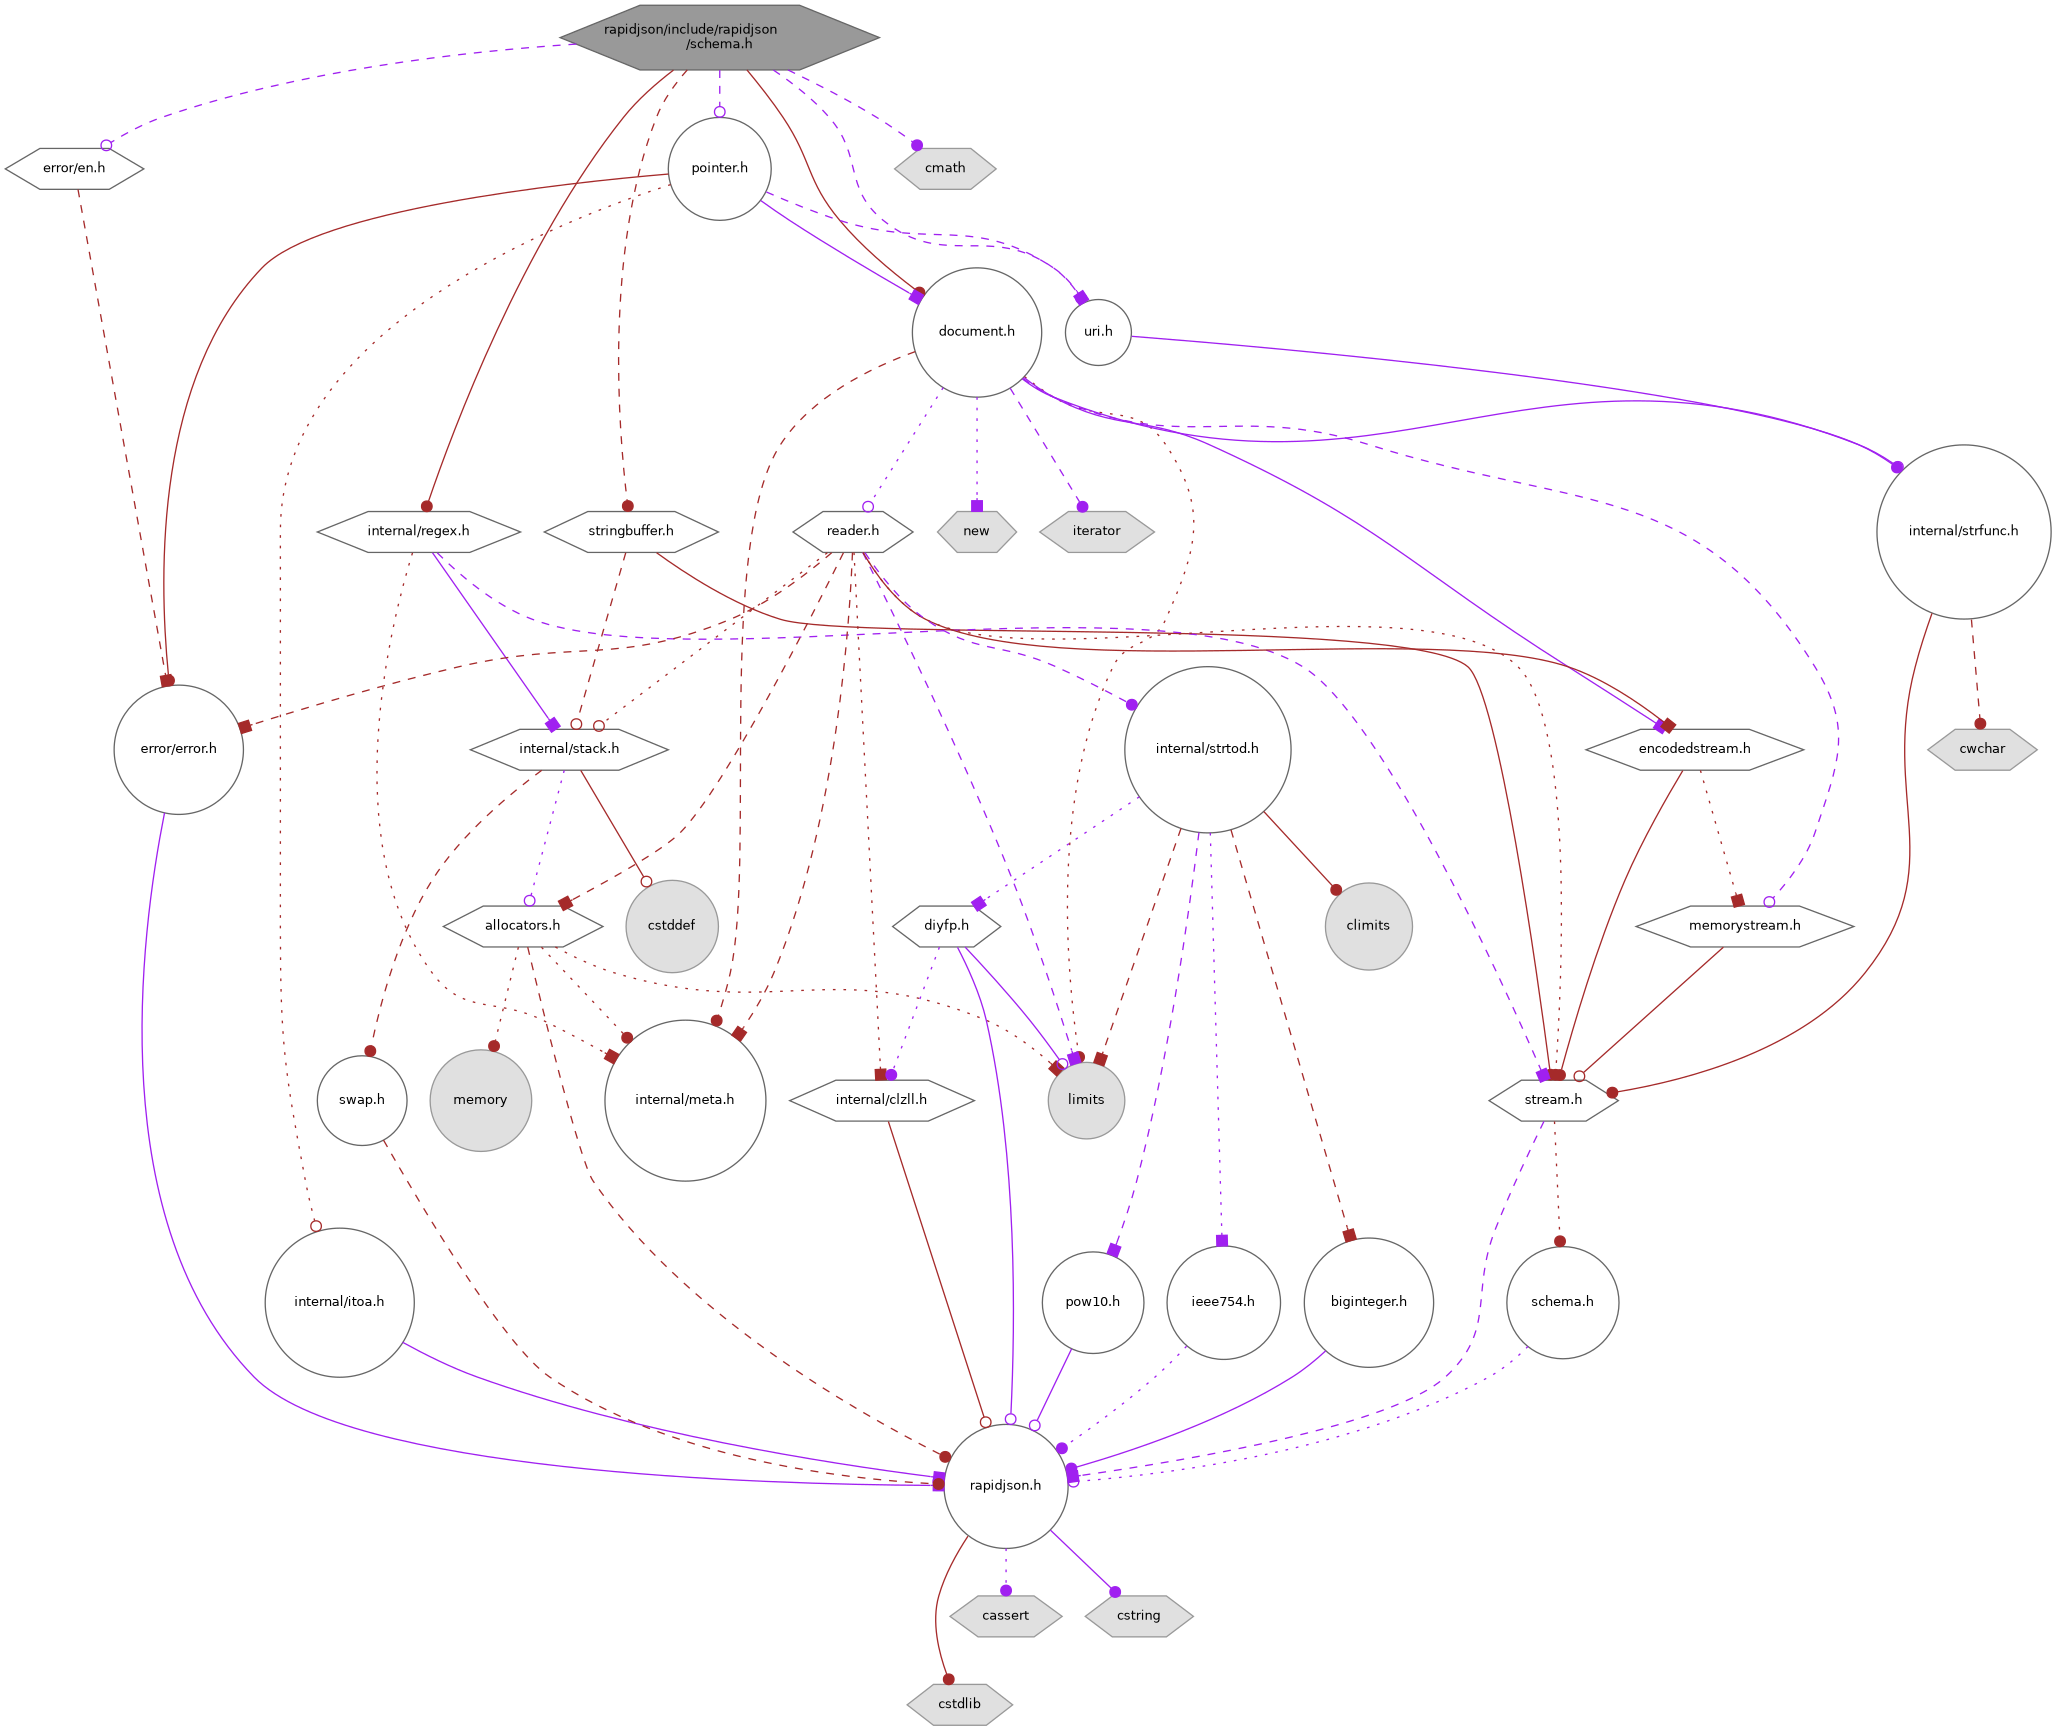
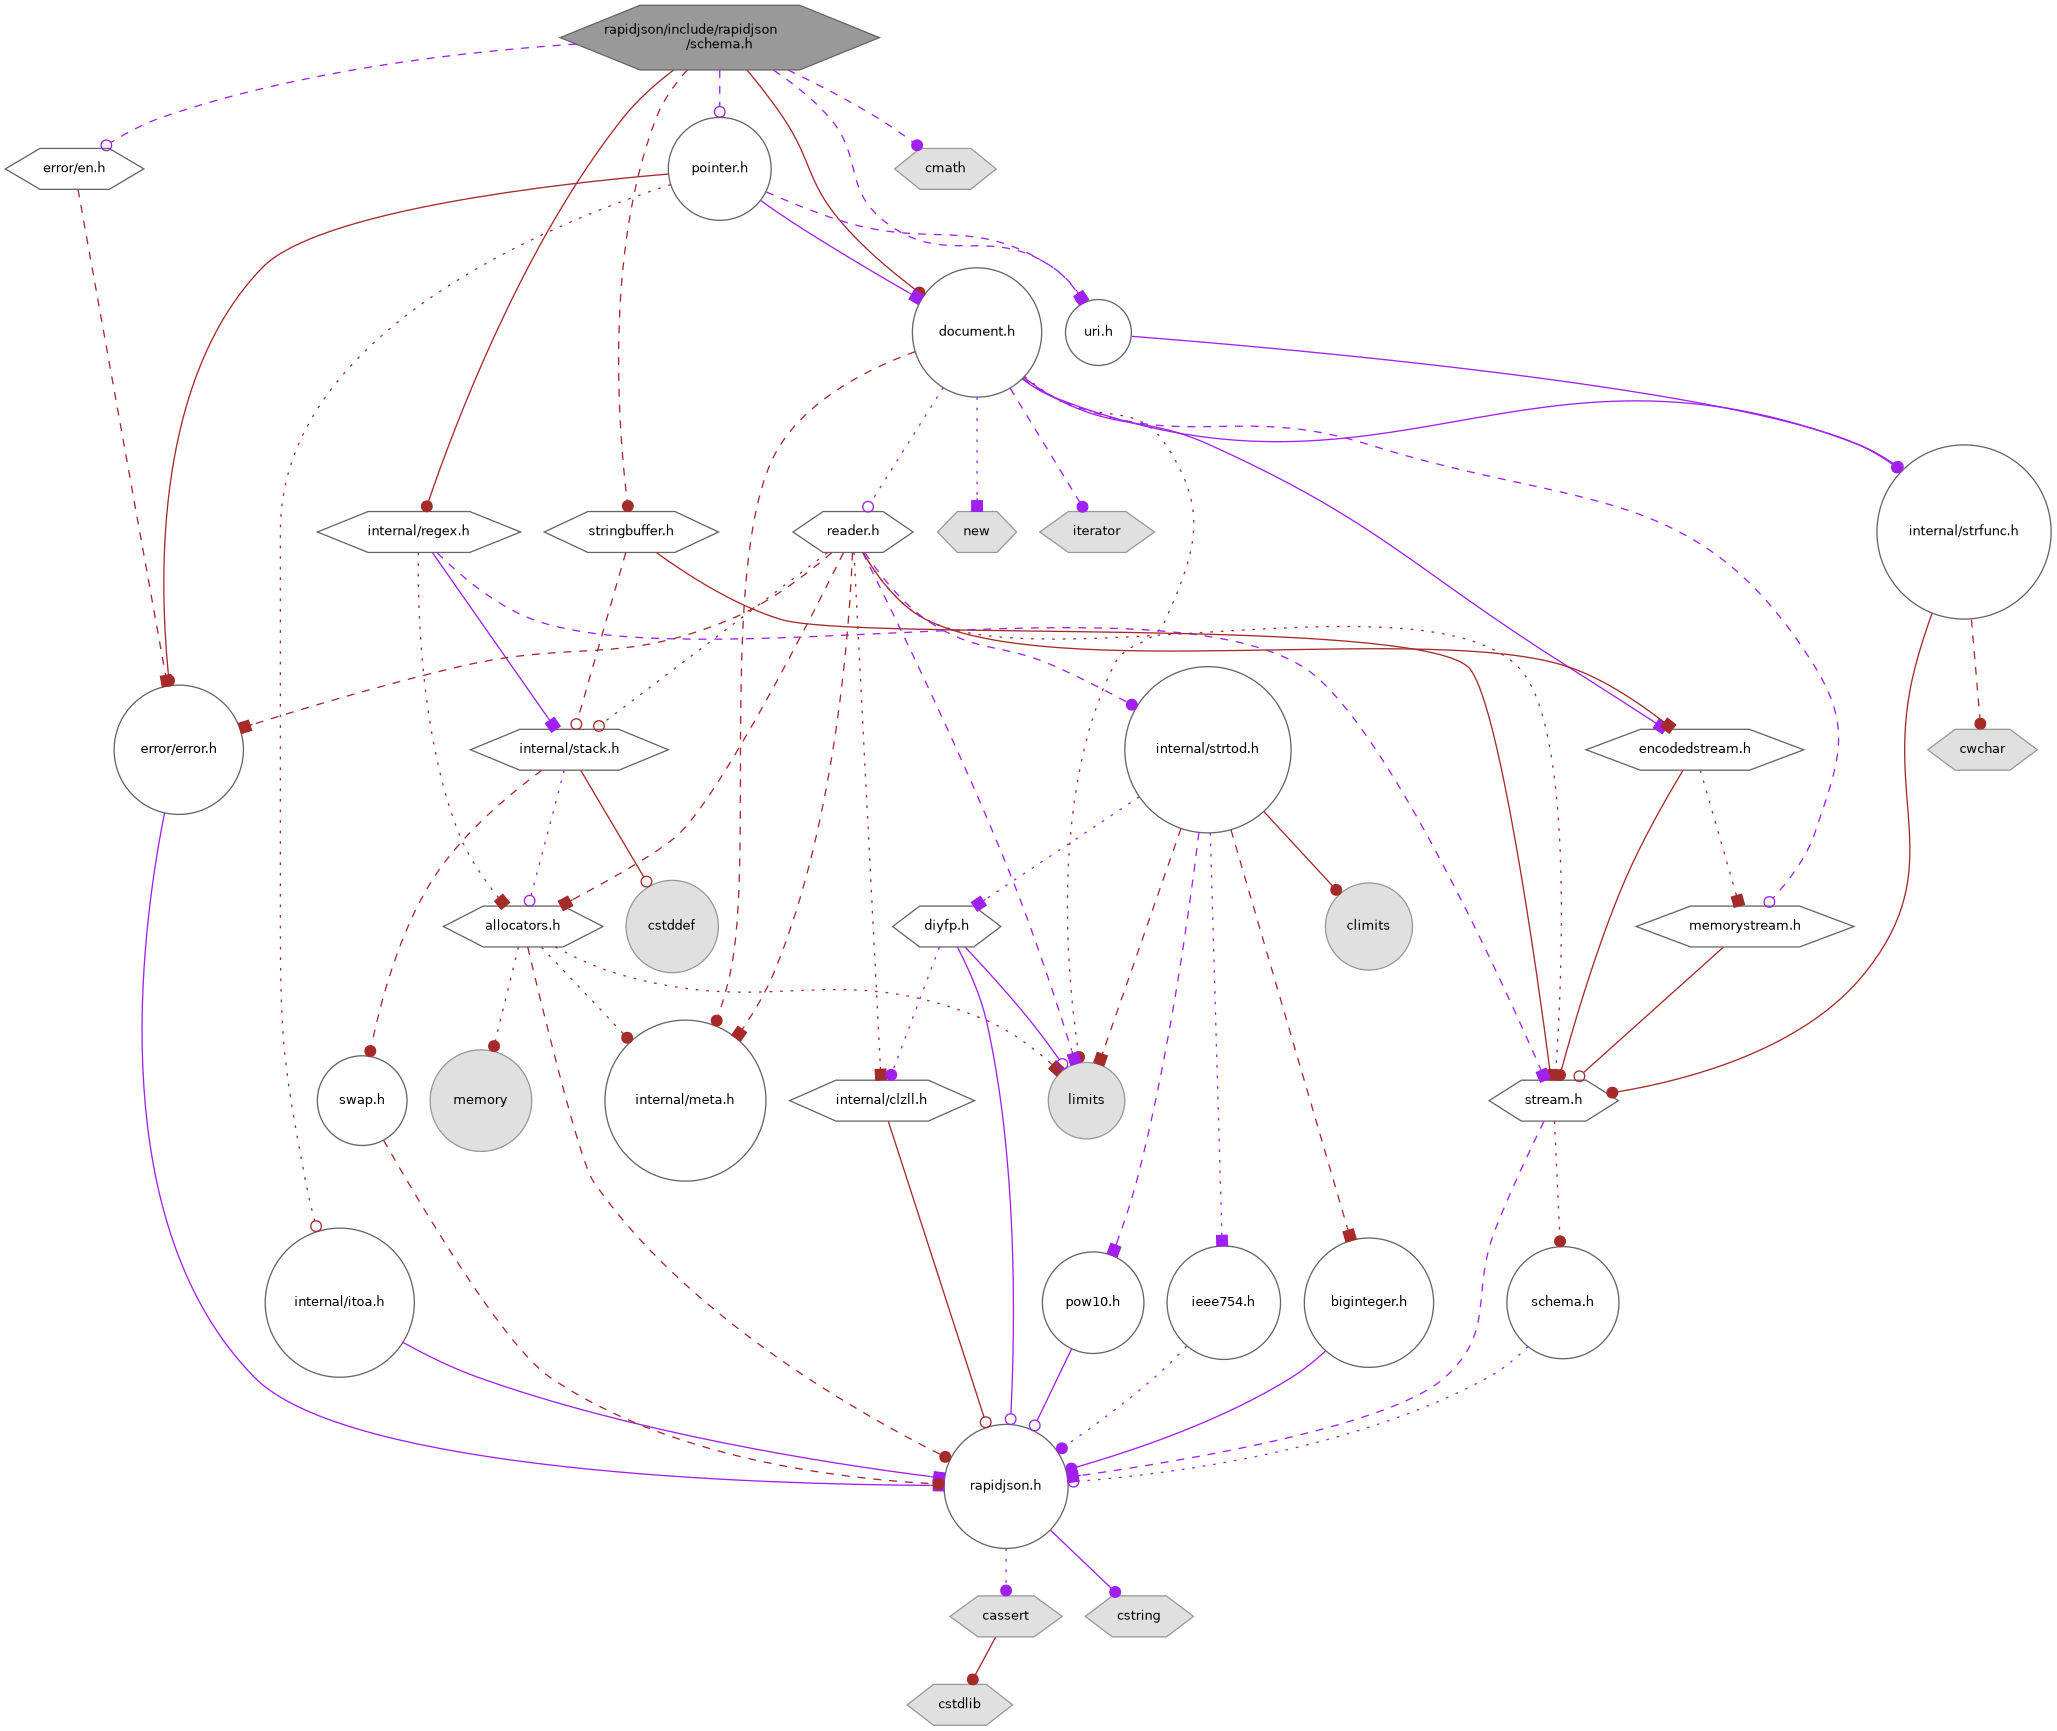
edge "internal/regex.h" -> "internal/meta.h": now "internal/regex.h" -> "allocators.h"
edge "rapidjson.h" -> "cstdlib": now "cassert" -> "cstdlib"
